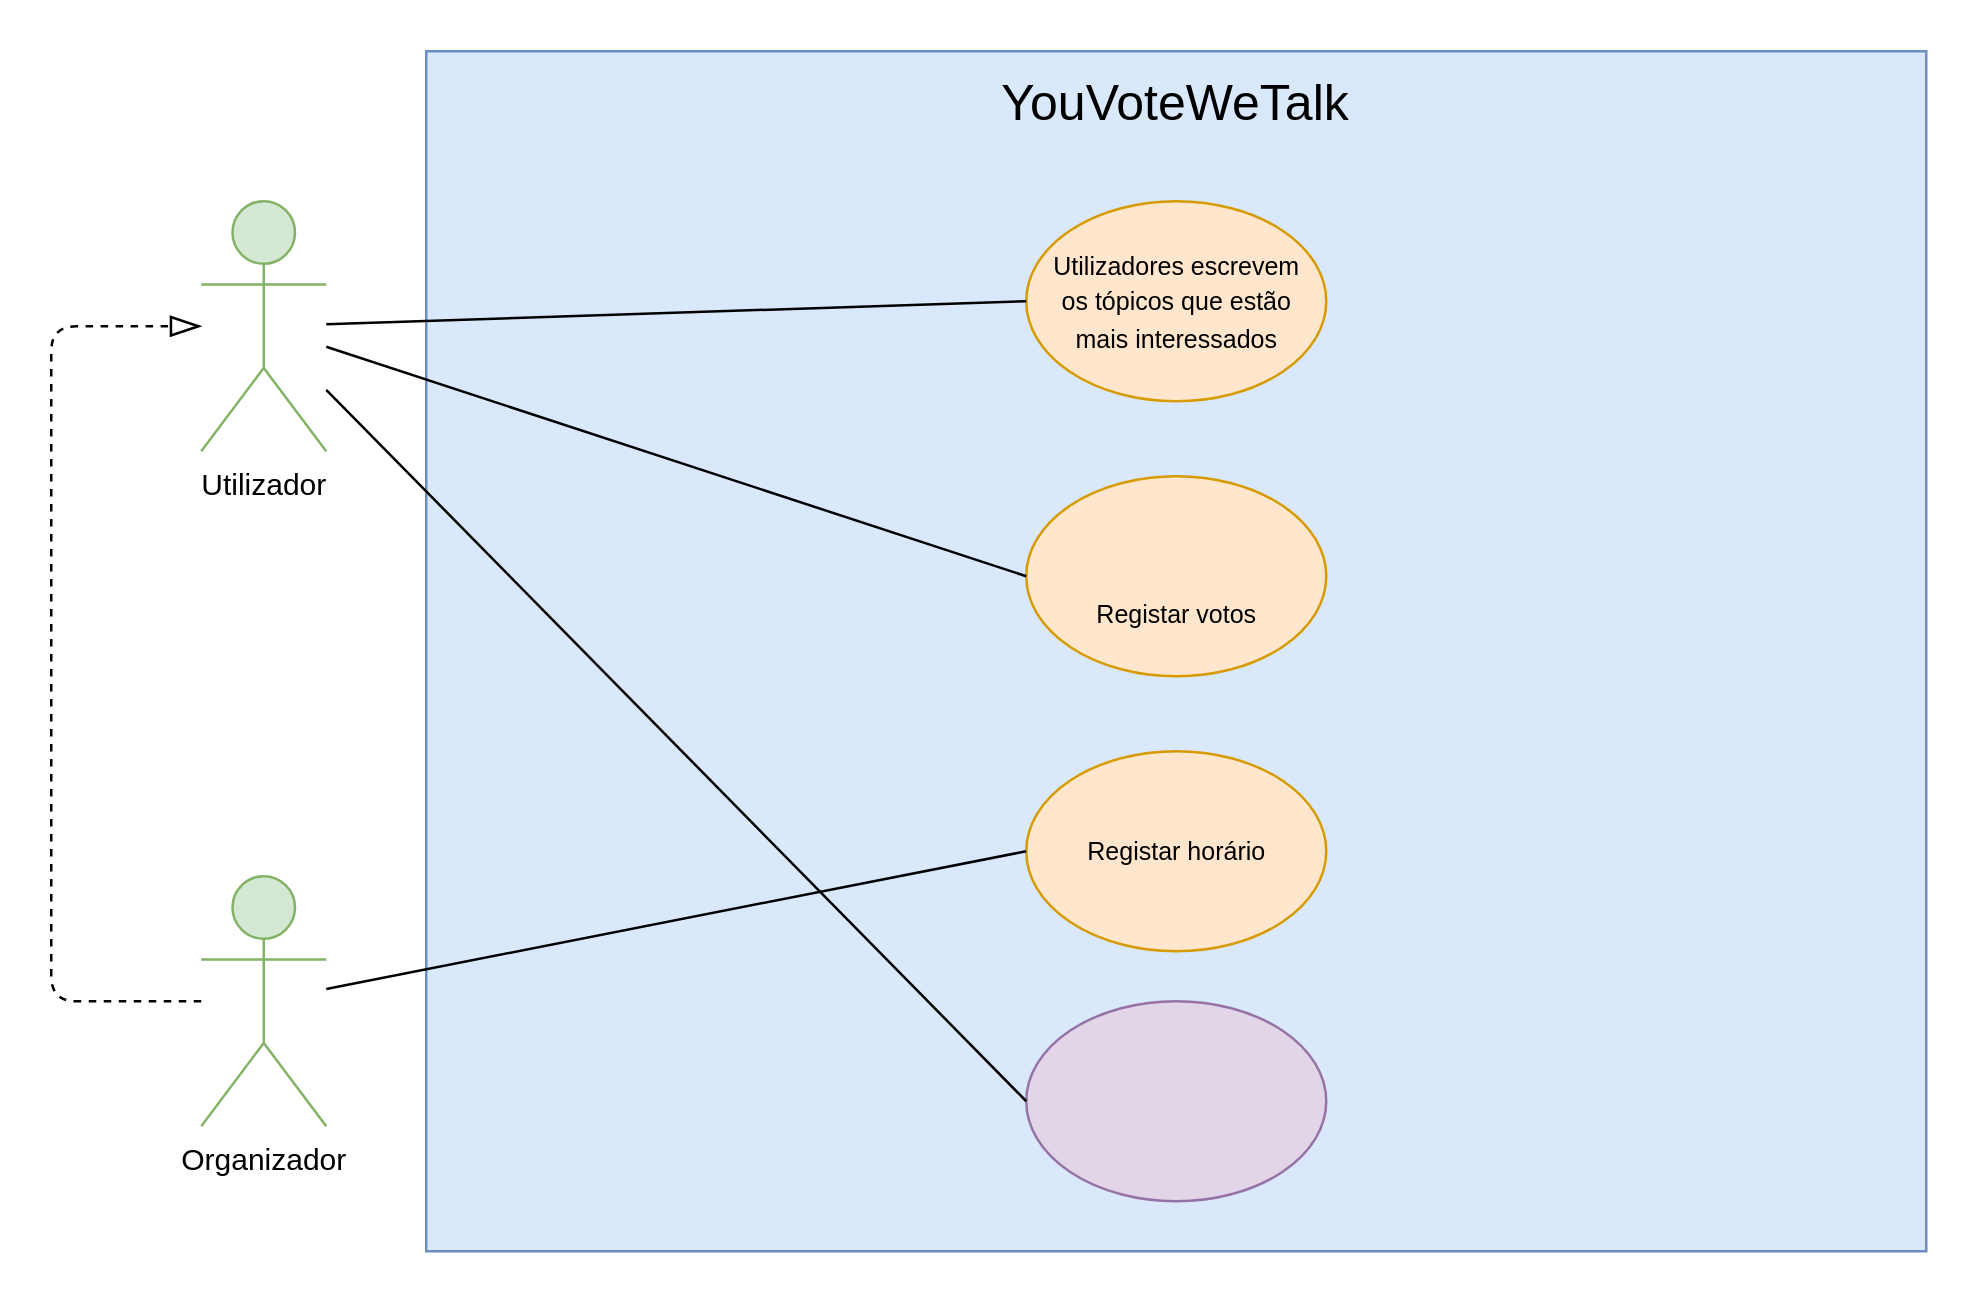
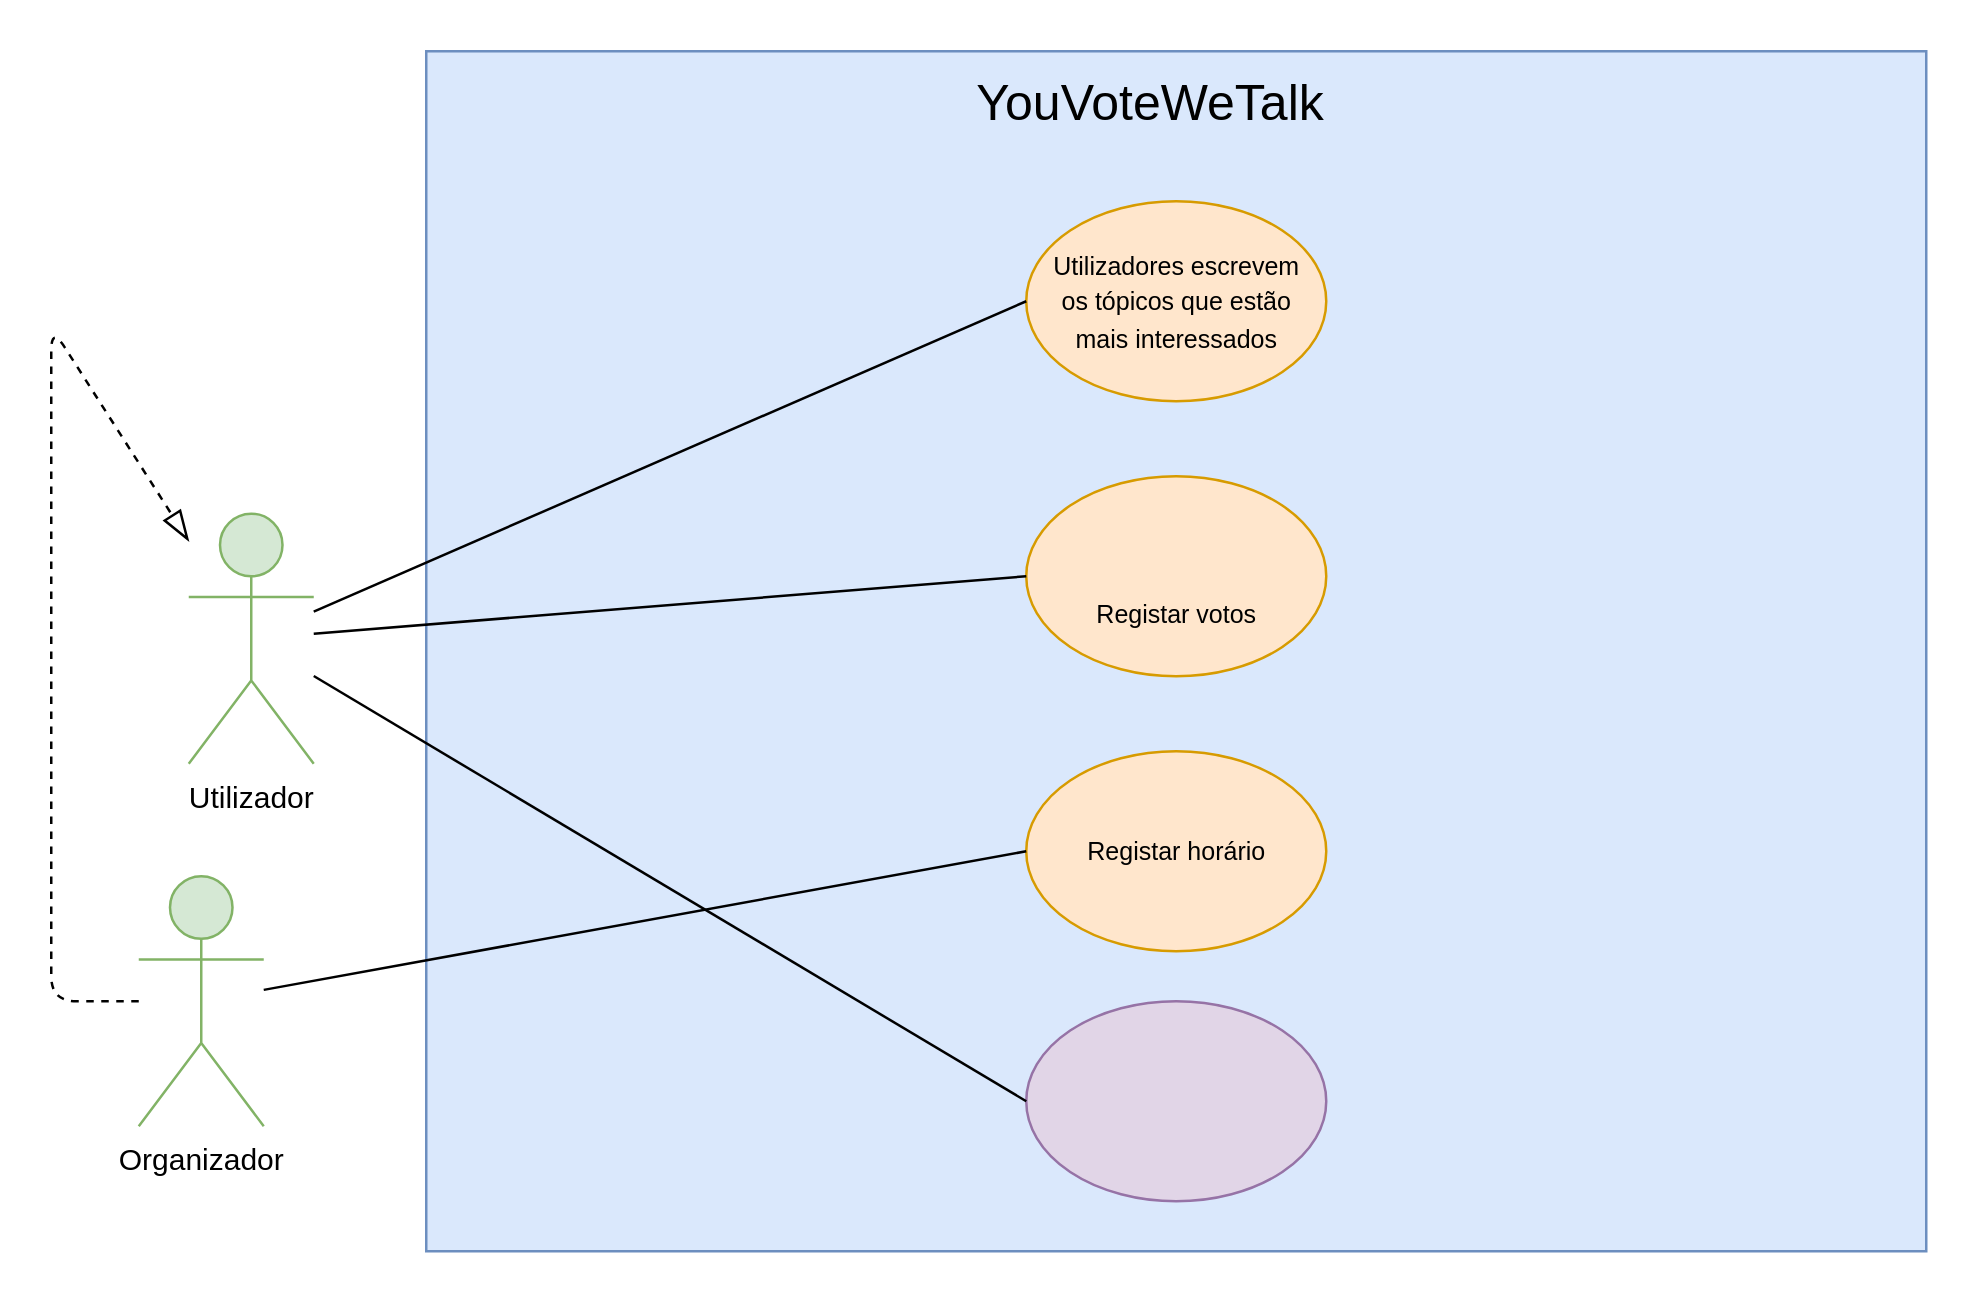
node "YouVoteWeTalk": moved (1176, 101) -> (1151, 101)
node "Utilizador": moved (264, 326) -> (251, 639)
node "Organizador": moved (264, 1001) -> (201, 1001)
